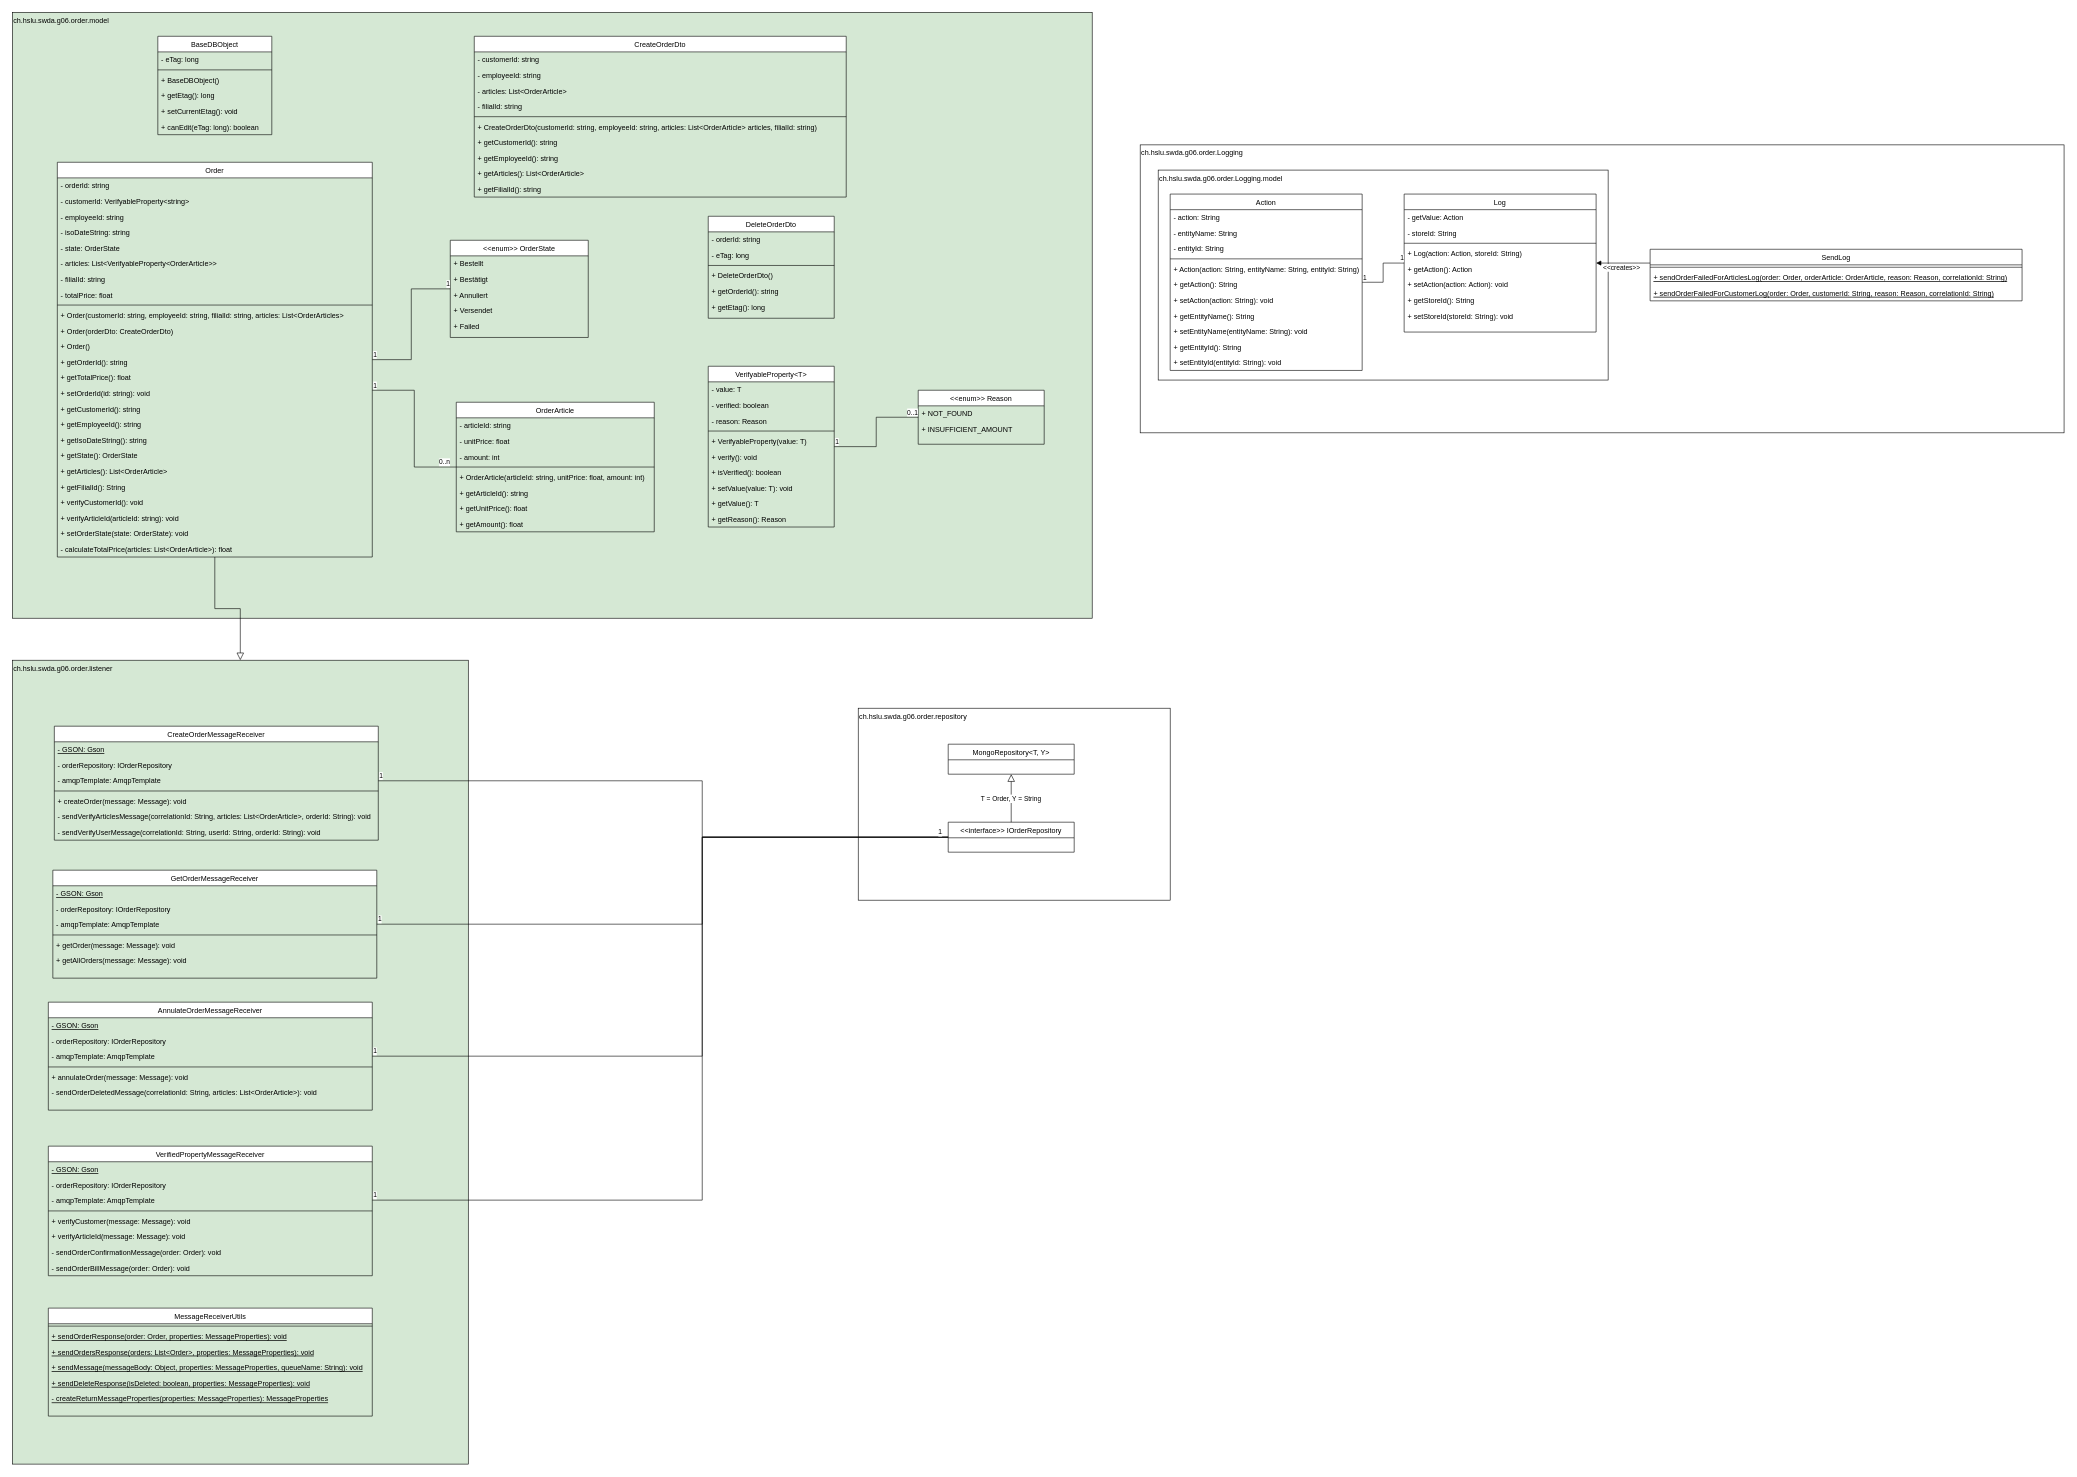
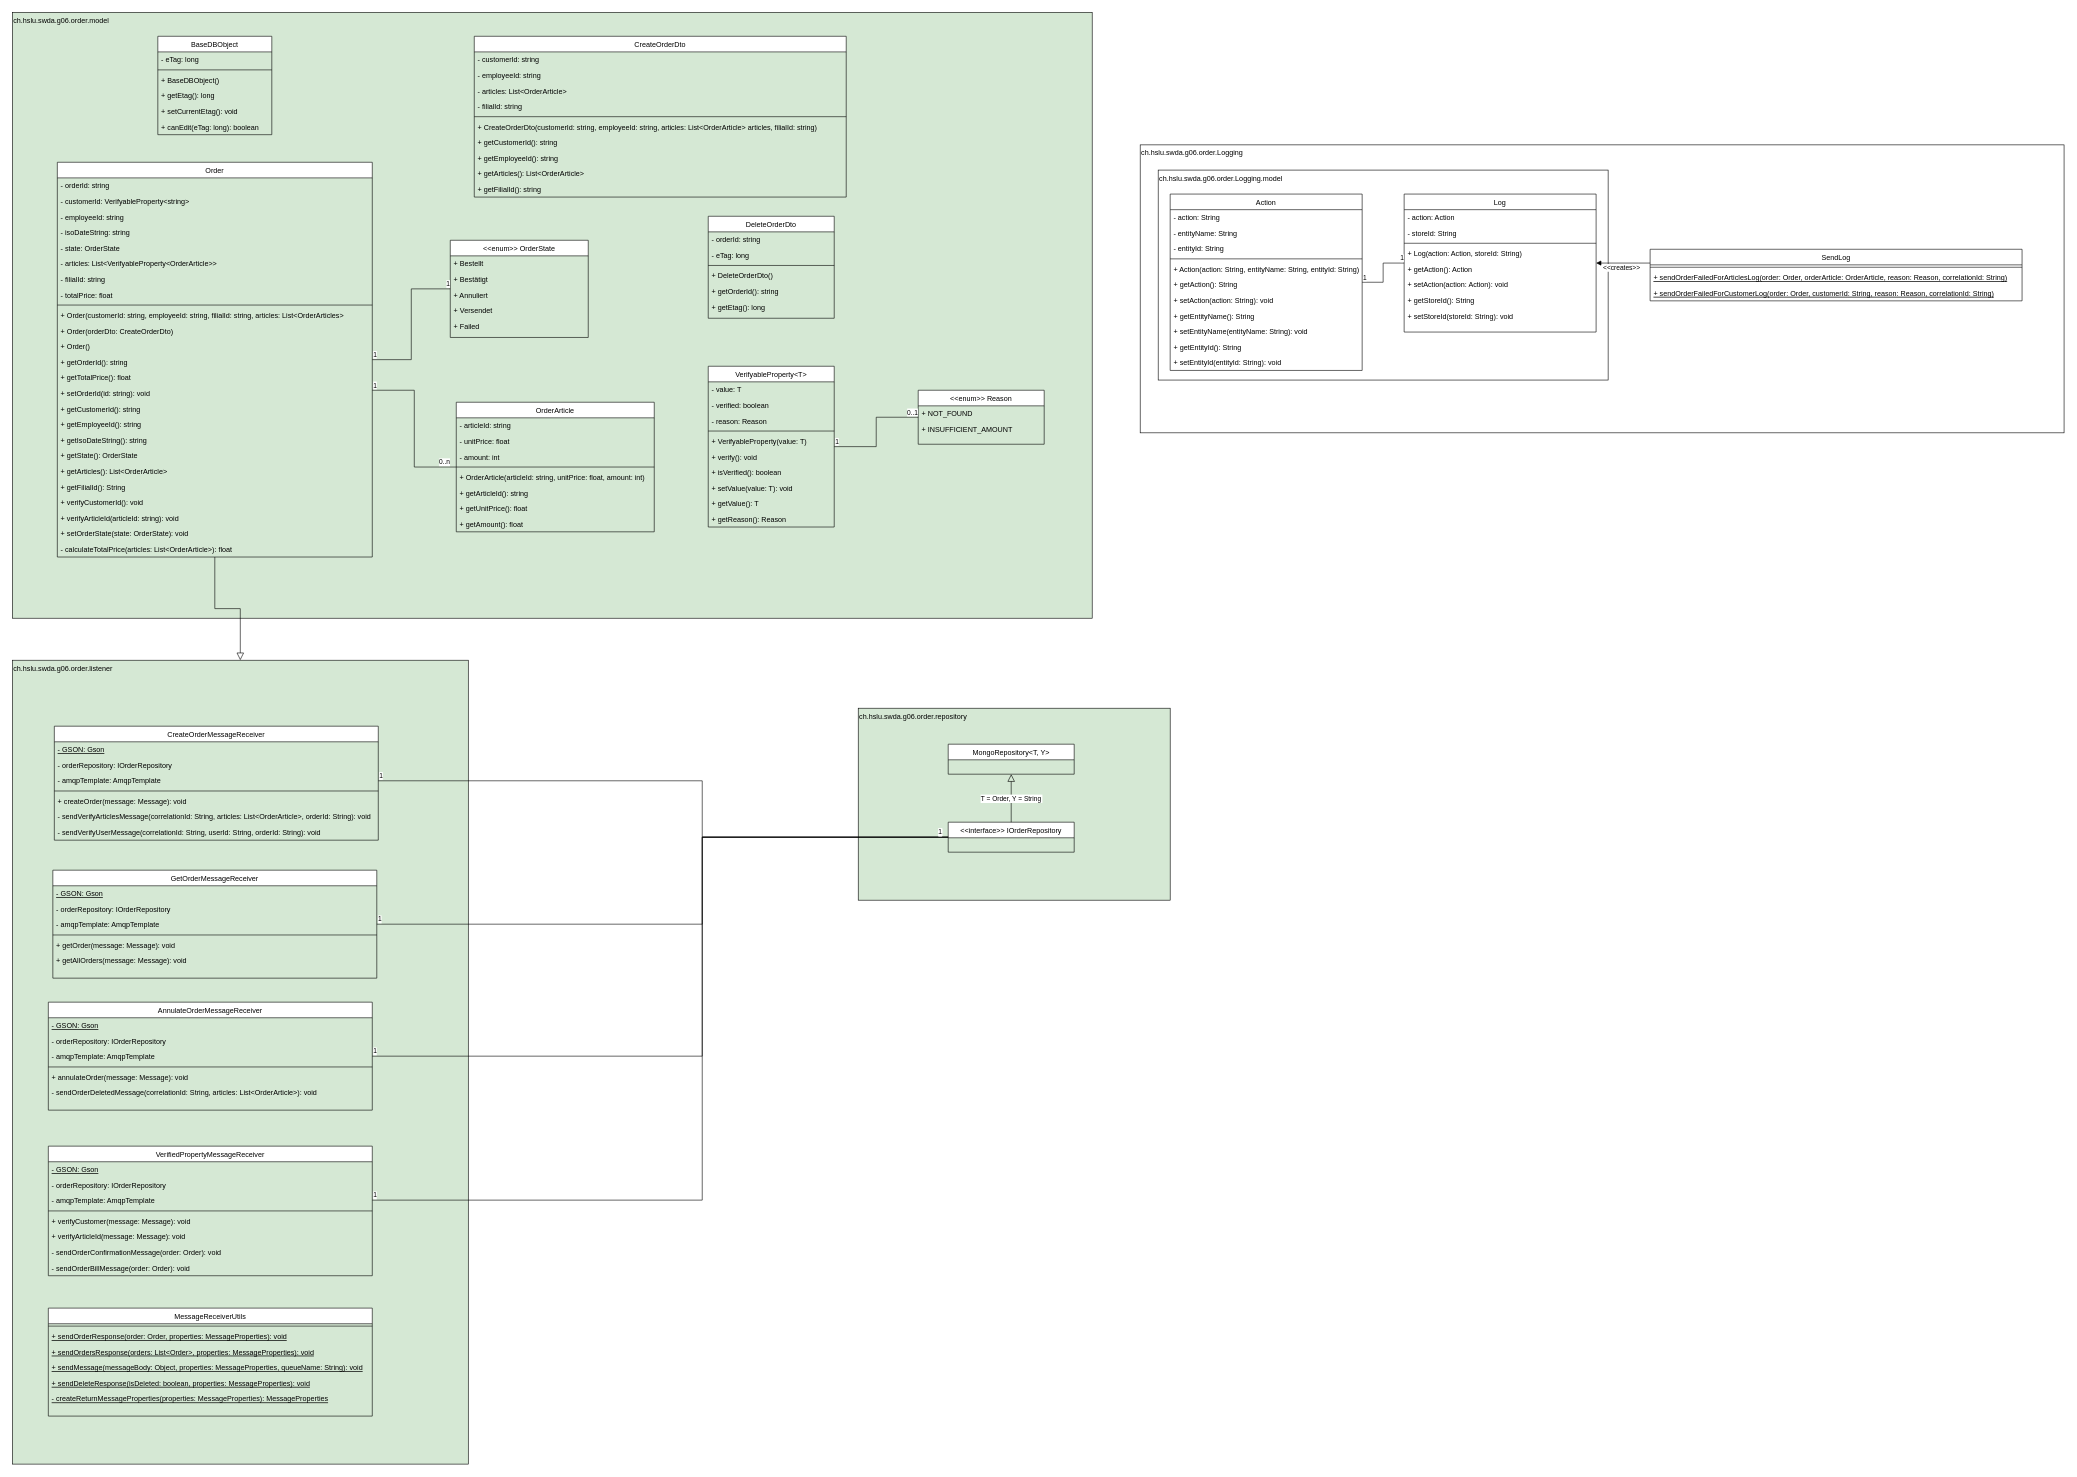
node "- getValue: Action": label "- getValue: Action" -> "- action: Action"
node "ch.hslu.swda.g06.order.repository": fillcolor #ffffff -> #d5e8d4
